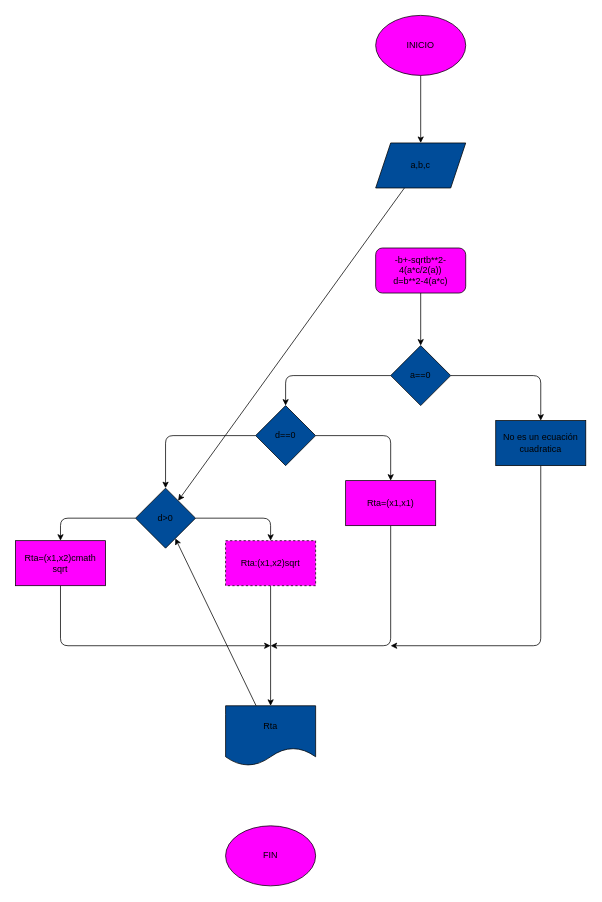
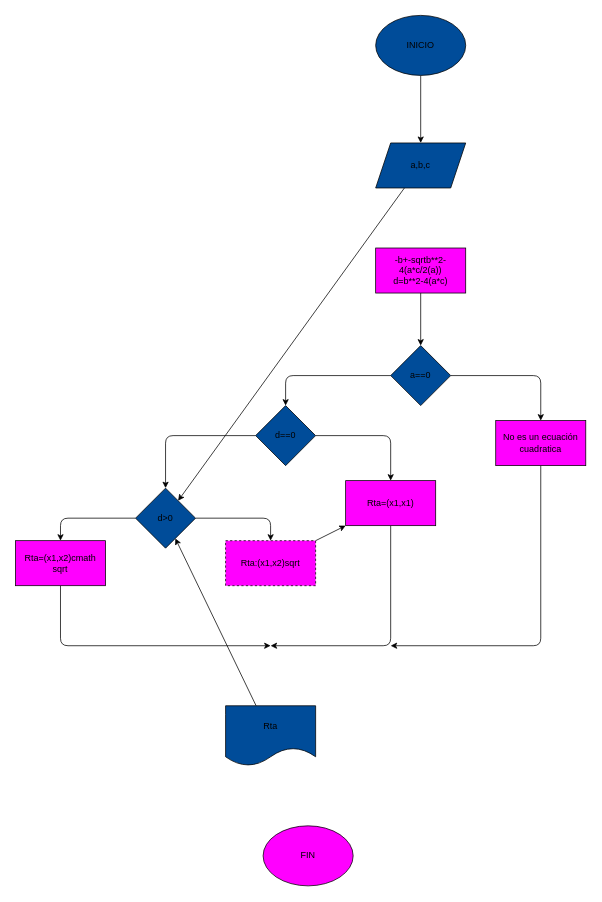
node "INICIO": fillcolor #ff00ff -> #004c99
node "-b+-sqrtb**2-4(a*c/2(a)) d=b**2-4(a*c)": shape rounded rectangle -> rectangle
node "No es un ecuación cuadratica": fillcolor #004c99 -> #ff00ff
edge "Rta:(x1,x2)sqrt" -> "Rta": now "Rta:(x1,x2)sqrt" -> "Rta=(x1,x1)"
node "FIN": moved (270, 855) -> (308, 855)
